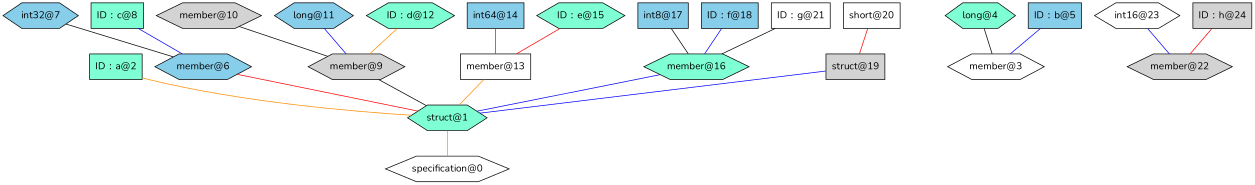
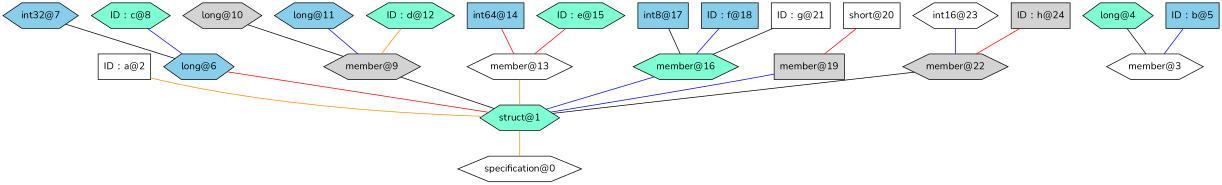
node "ID：c@8": shape box -> hexagon
node "member@10": label "member@10" -> "long@10"
node "ID：a@2": fillcolor aquamarine -> white
node "member@6": label "member@6" -> "long@6"
node "member@13": shape box -> hexagon
node "struct@19": label "struct@19" -> "member@19"
edge "member@22" -- "struct@1": added
